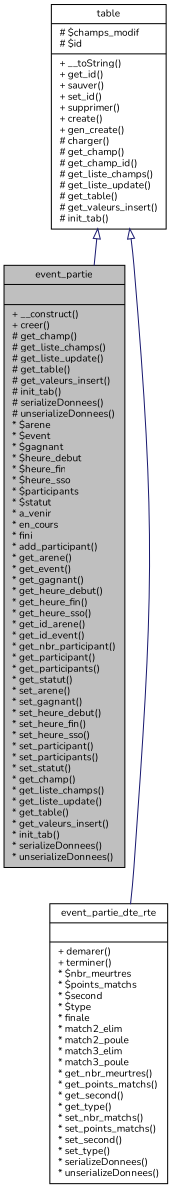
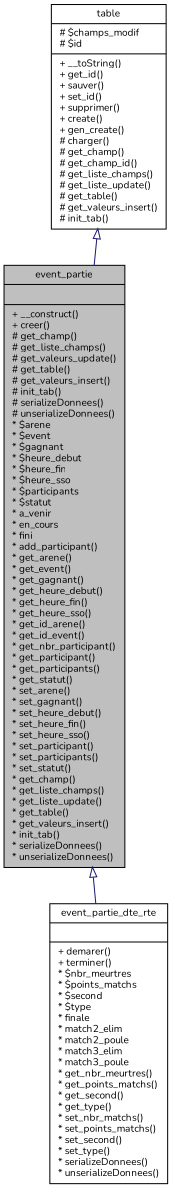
node "event_partie": text "# get_liste_update()" -> "# get_valeurs_update()"
edge "event_partie_dte_rte" -> "table": now "event_partie_dte_rte" -> "event_partie"
